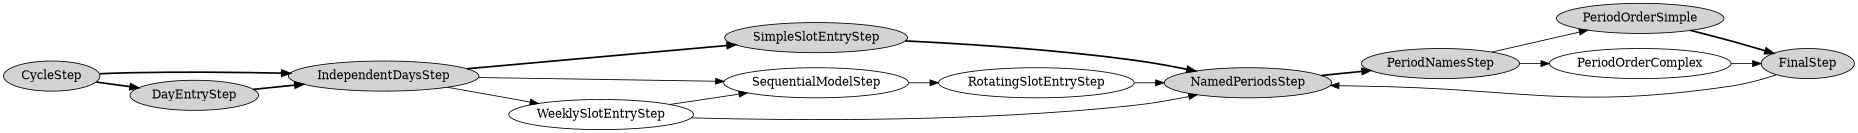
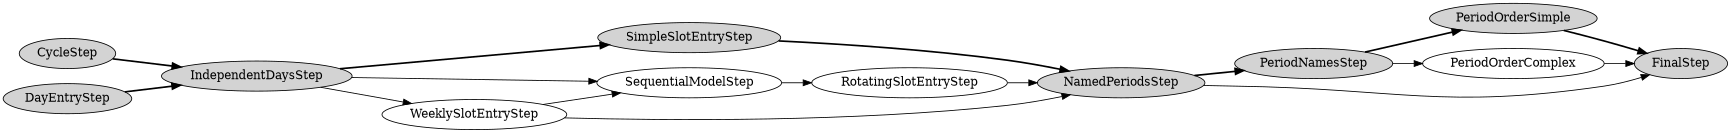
edge "PeriodNamesStep" -> "PeriodOrderSimple": style solid -> bold
edge "CycleStep" -> "DayEntryStep": removed
edge "FinalStep" -> "NamedPeriodsStep": reversed
